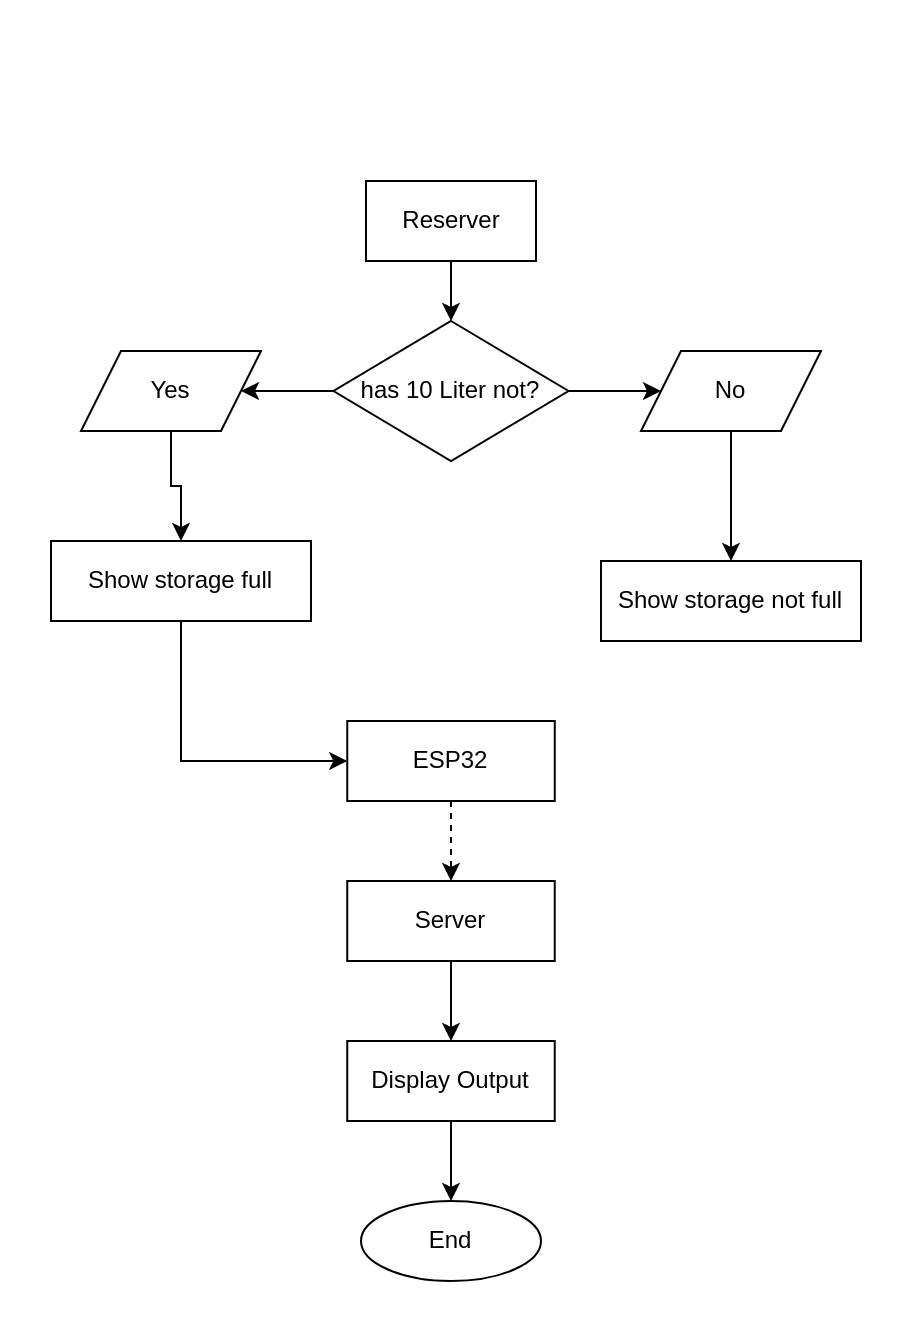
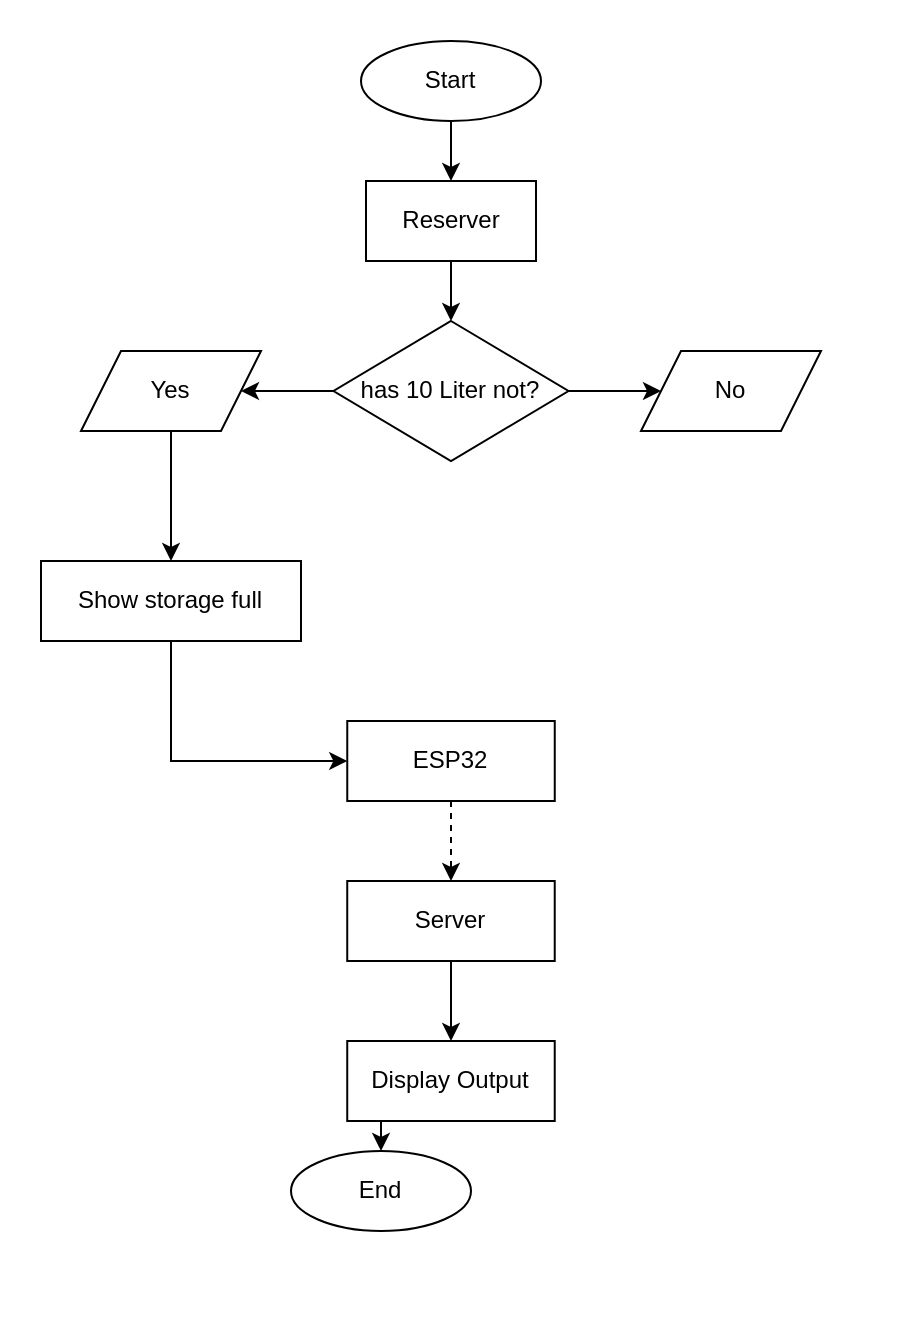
node "Start": added
edge "Start" -> "Reserver": added
edge "No" -> "Show storage not full": removed
node "Show storage full": moved (181, 581) -> (171, 601)
node "Show storage not full": removed
node "End": moved (451, 1241) -> (381, 1191)
